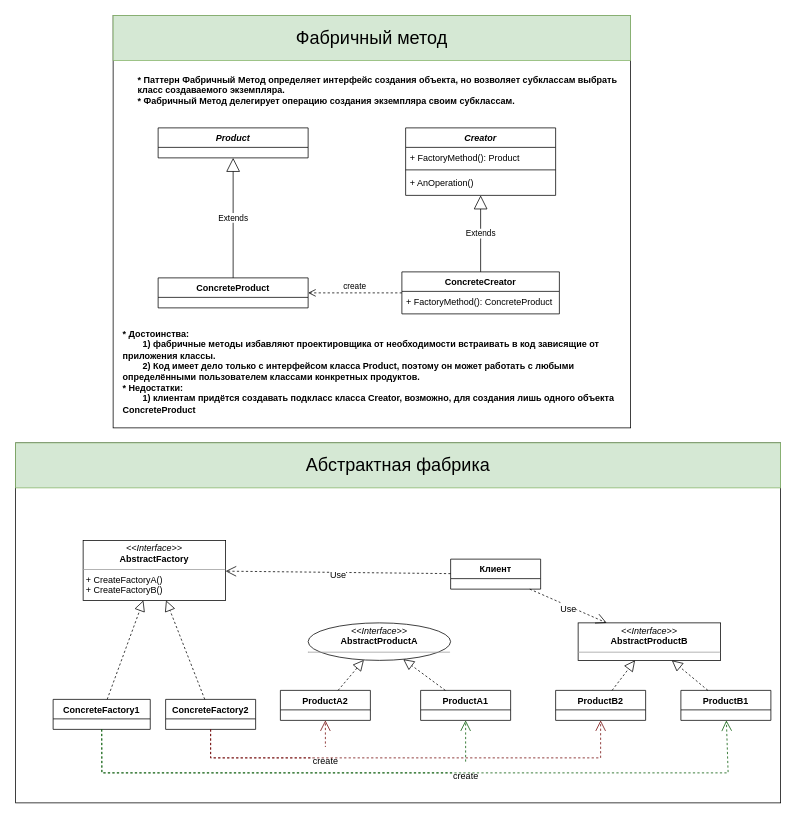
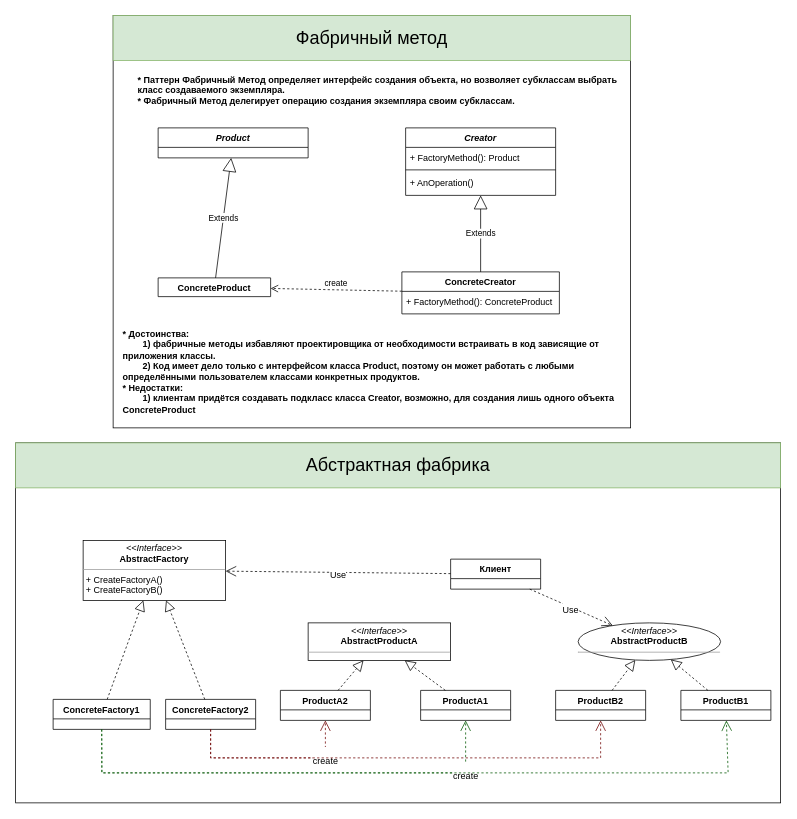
node "ConcreteProduct": size 150x30 -> 113x19
node "<<Interface>> AbstractProductA": shape ellipse -> rectangle
node "<<Interface>> AbstractProductB": shape rectangle -> ellipse
